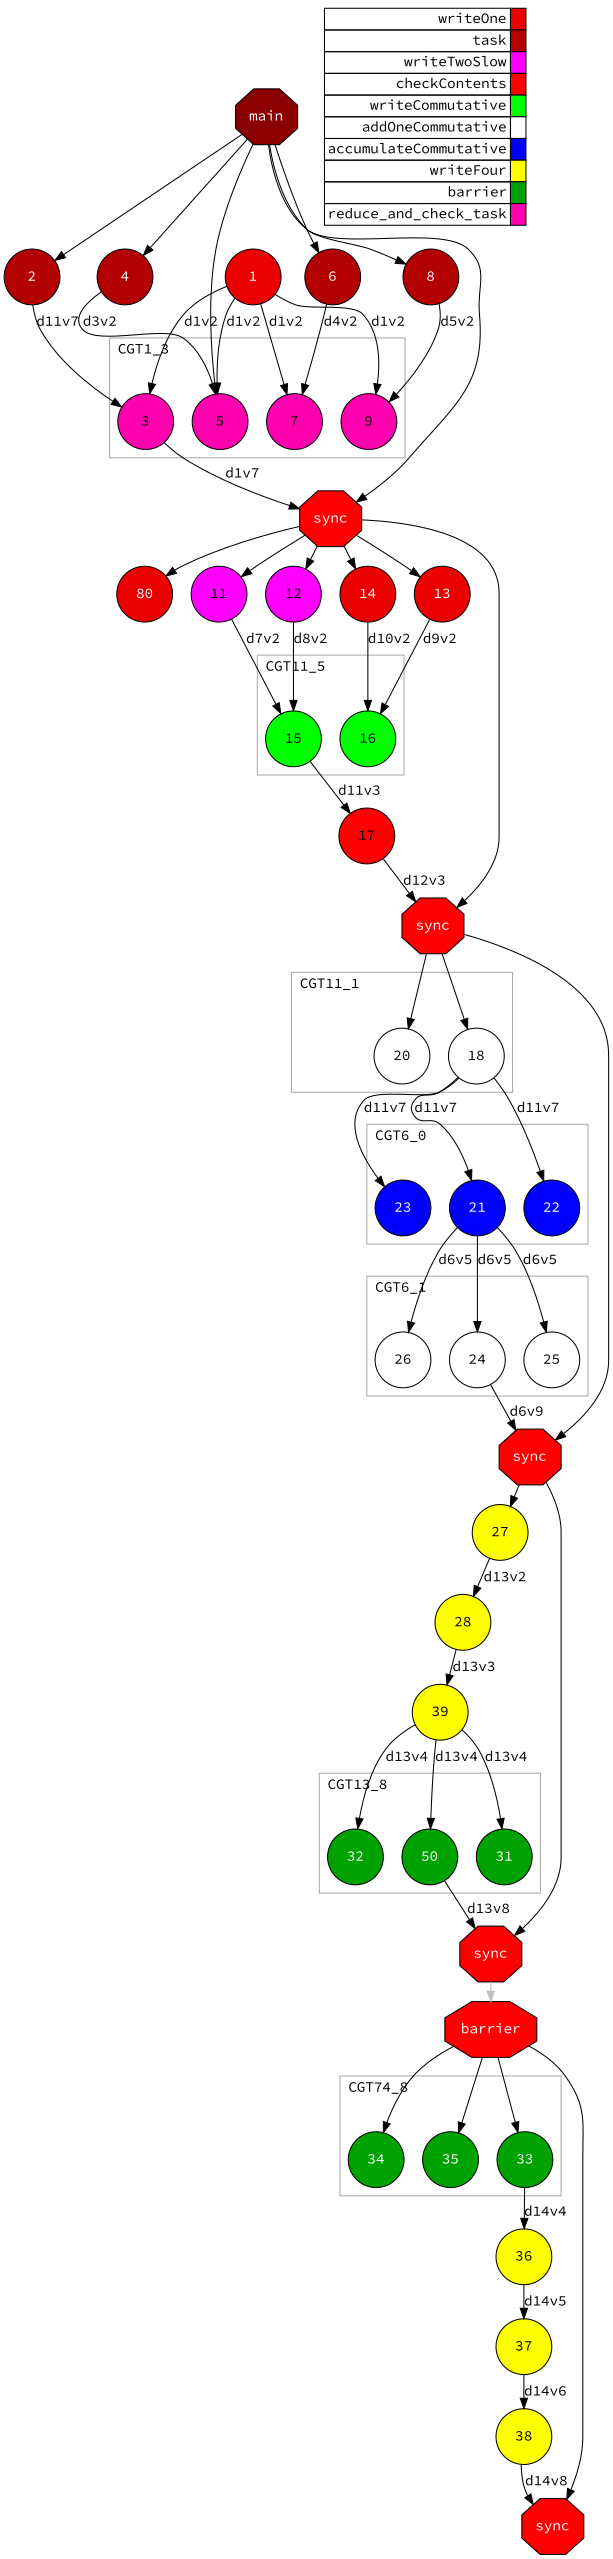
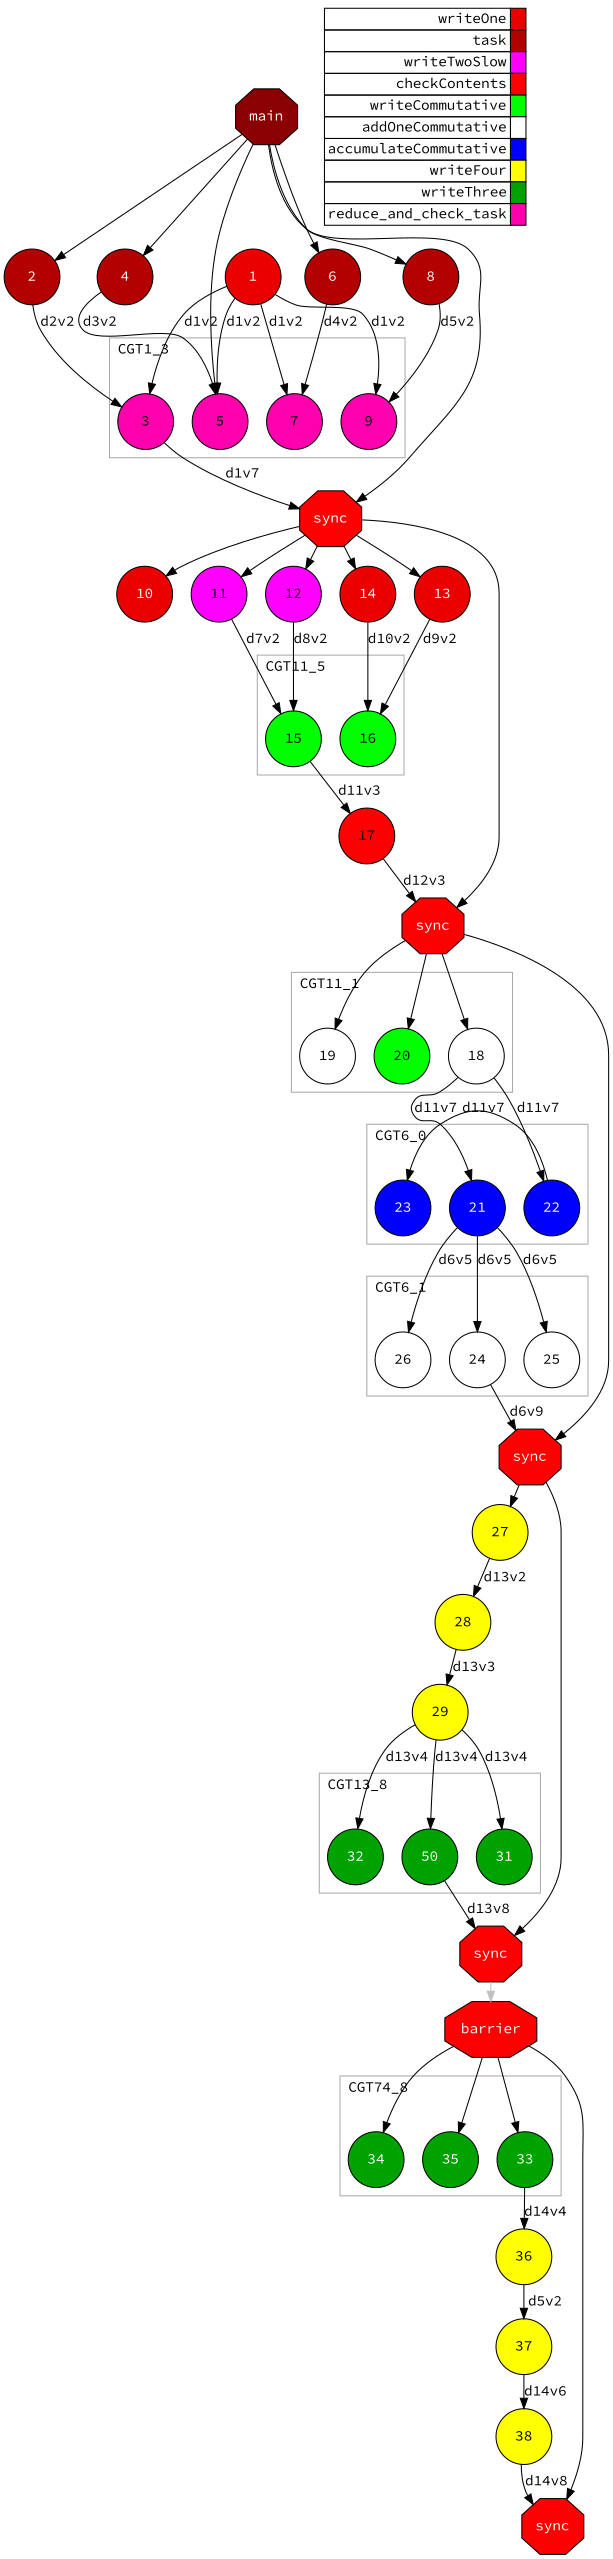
node "writeOne": text "barrier" -> "writeThree"
edge "2" -> "3": label "d11v7" -> "d2v2"
node "80": label "80" -> "10"
node "19": added
node "20": fillcolor #ffffff -> #00ff00
edge "18" -> "23": now "22" -> "23"
node "39": label "39" -> "29"
edge "36" -> "37": label "d14v5" -> "d5v2"
